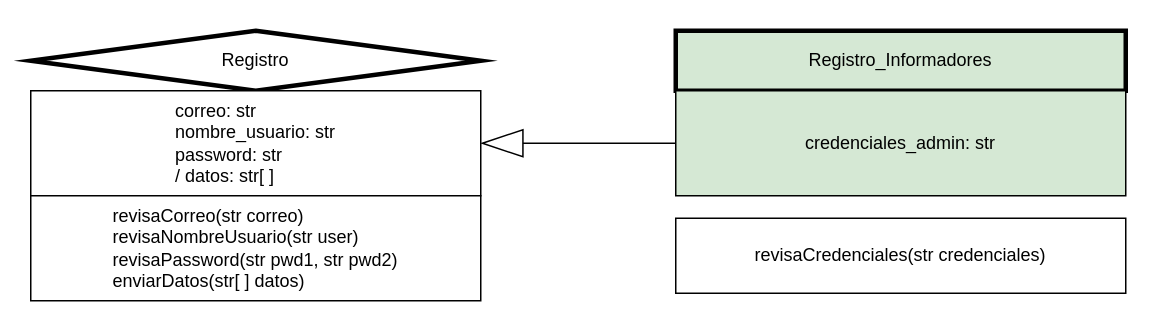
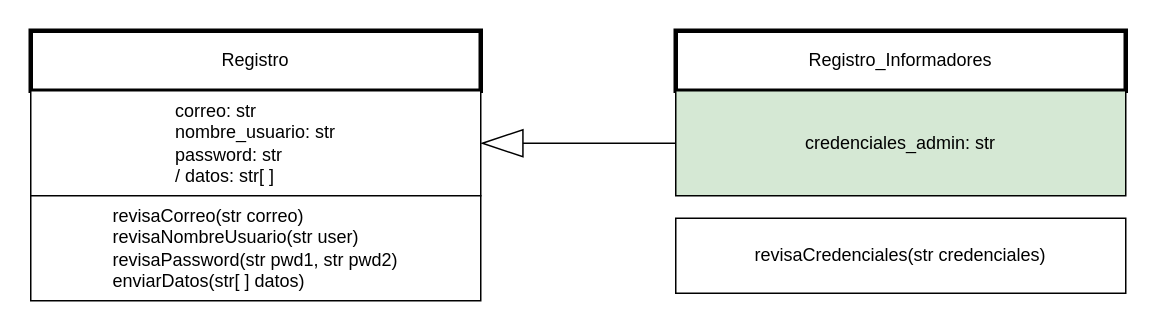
node "Registro": shape diamond -> rectangle
node "Registro_Informadores": fillcolor #d5e8d4 -> #ffffff
